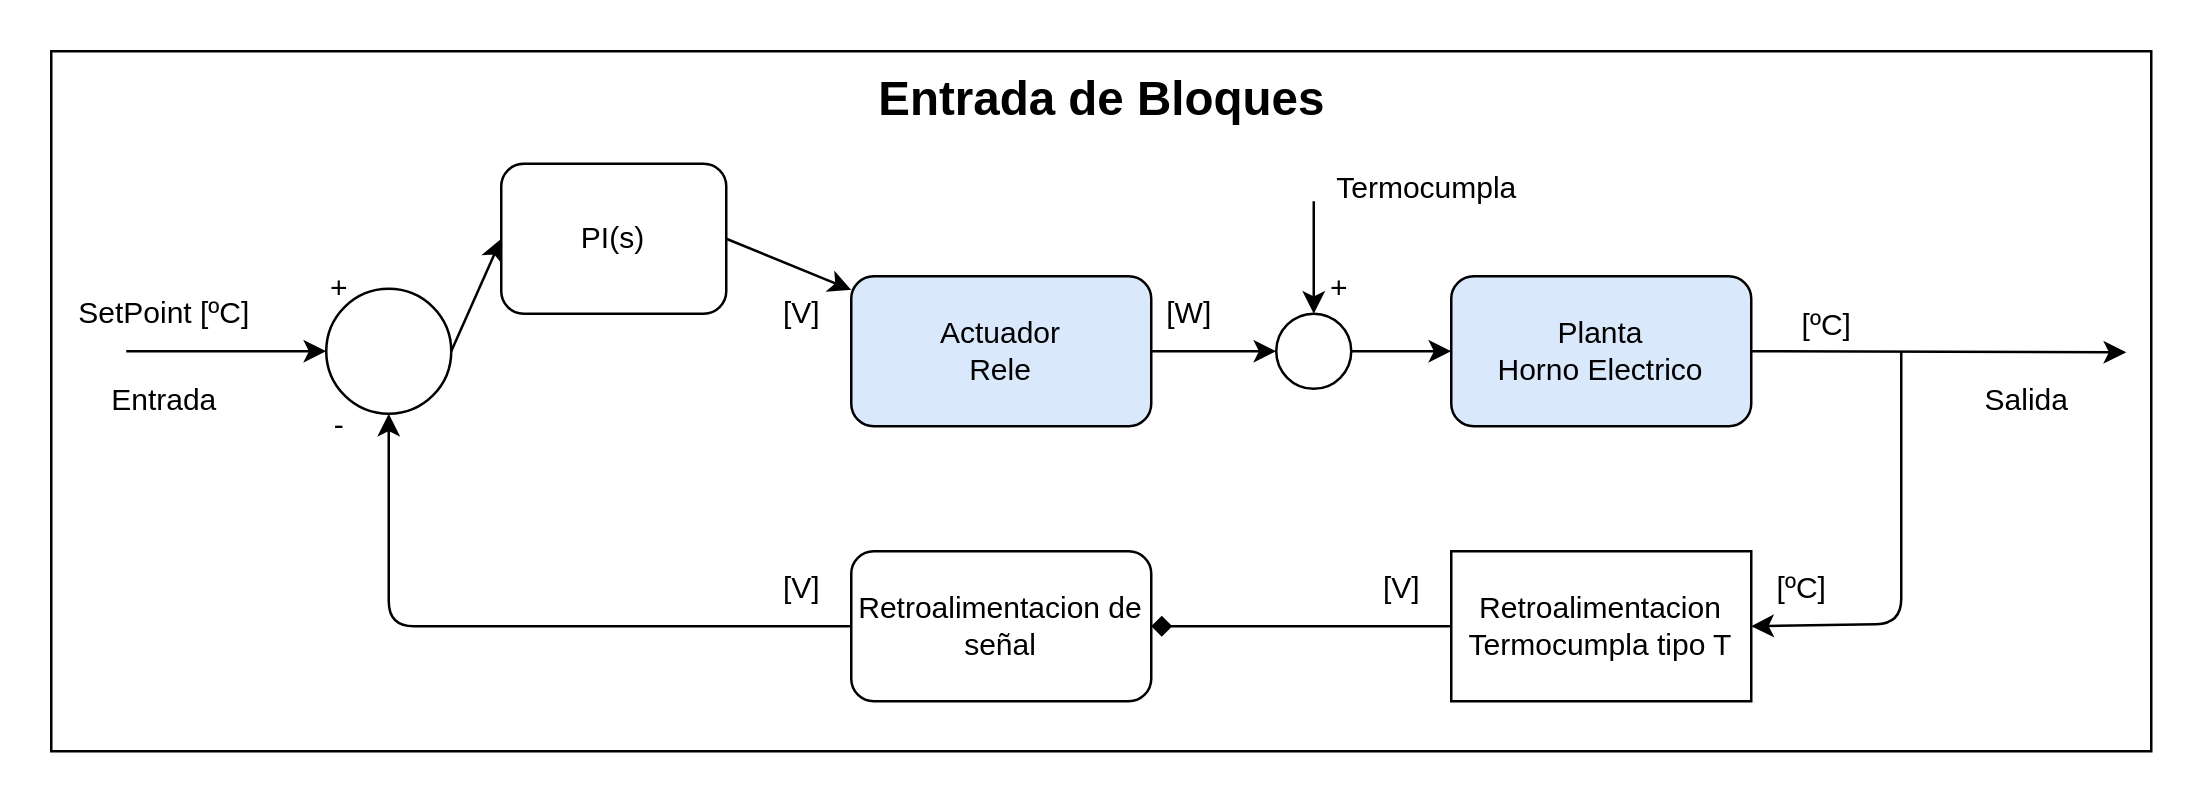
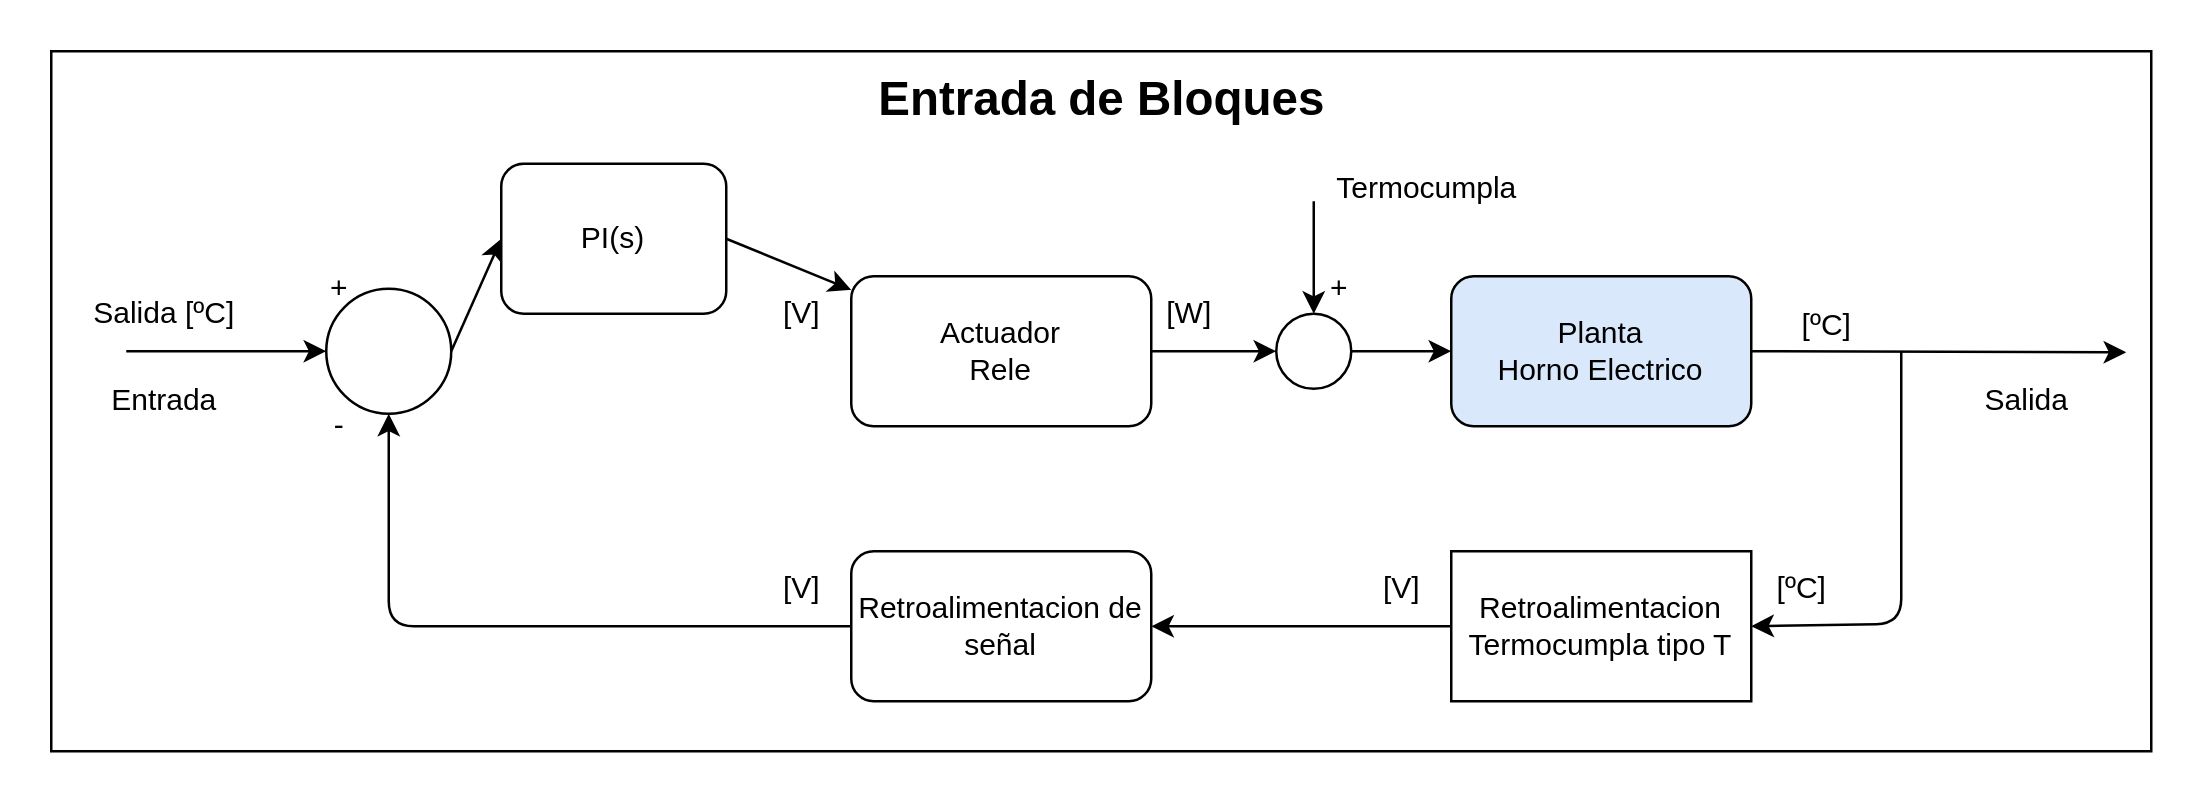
node "SetPoint [ºC]": label "SetPoint [ºC]" -> "Salida [ºC]"
node "Actuador Rele": fillcolor #dae8fc -> #ffffff
edge "Retroalimentacion Termocumpla tipo T" -> "Retroalimentacion de señal": arrowhead diamond -> classic
